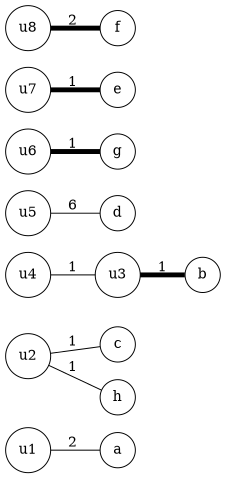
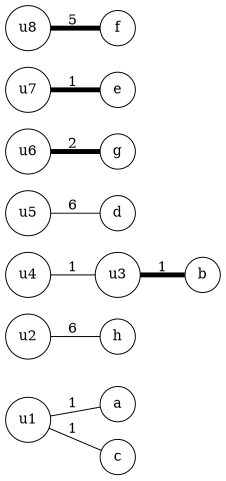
edge "u8" -- "f": label "2" -> "5"
edge "u6" -- "g": label "1" -> "2"
edge "c" -- "u2": now "c" -- "u1"
edge "u2" -- "h": label "1" -> "6"
edge "u1" -- "a": label "2" -> "1"
